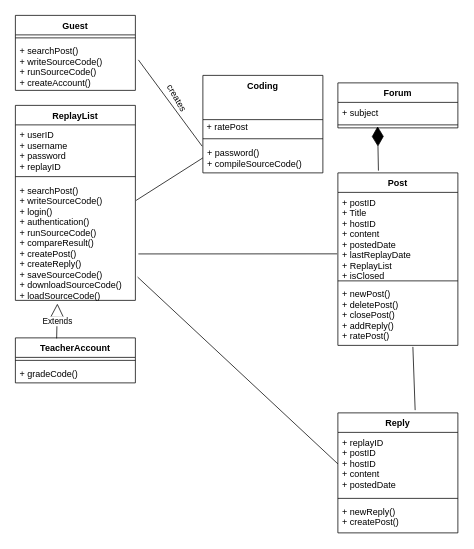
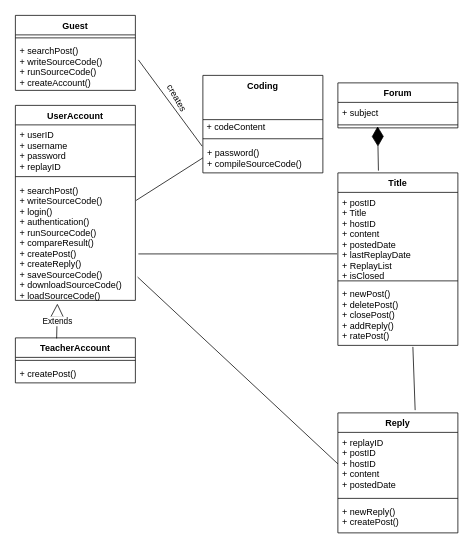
node "ReplayList": label "ReplayList" -> "UserAccount"
node "+ ratePost": label "+ ratePost" -> "+ codeContent"
node "Post": label "Post" -> "Title"
node "+ gradeCode()": label "+ gradeCode()" -> "+ createPost()"
